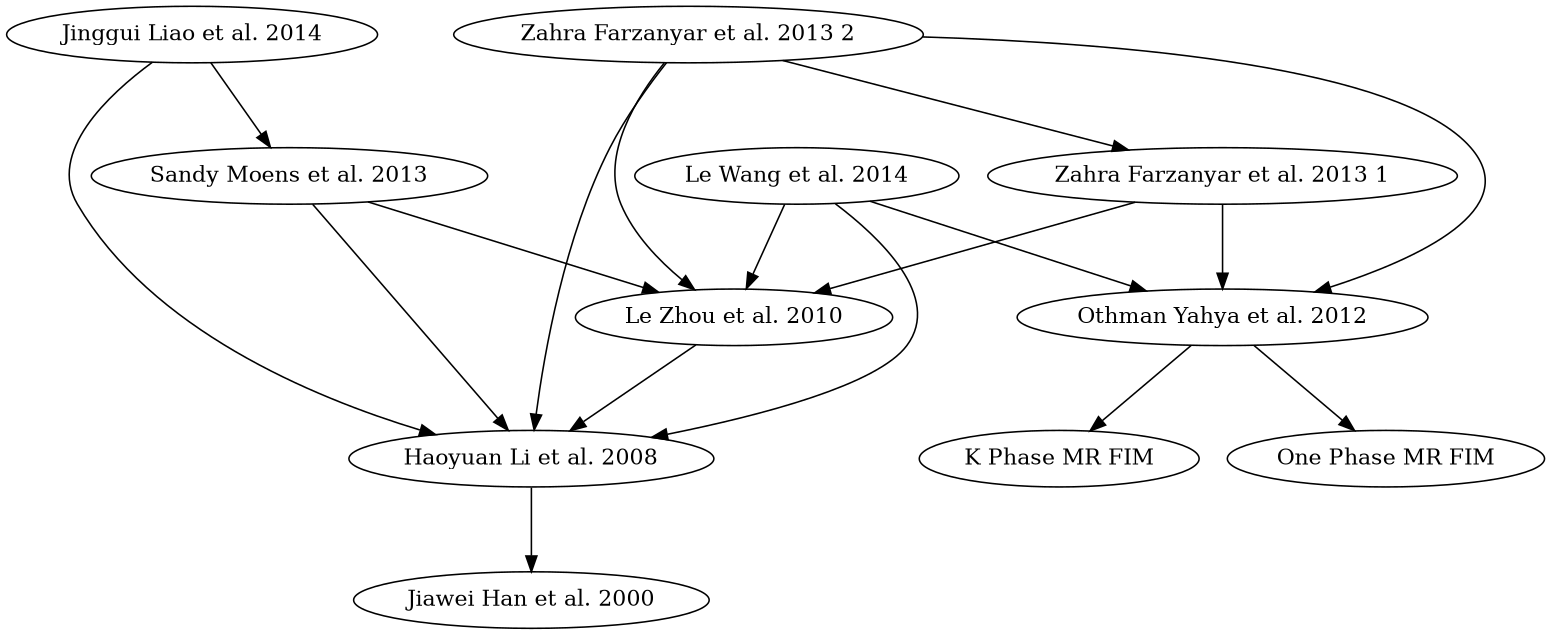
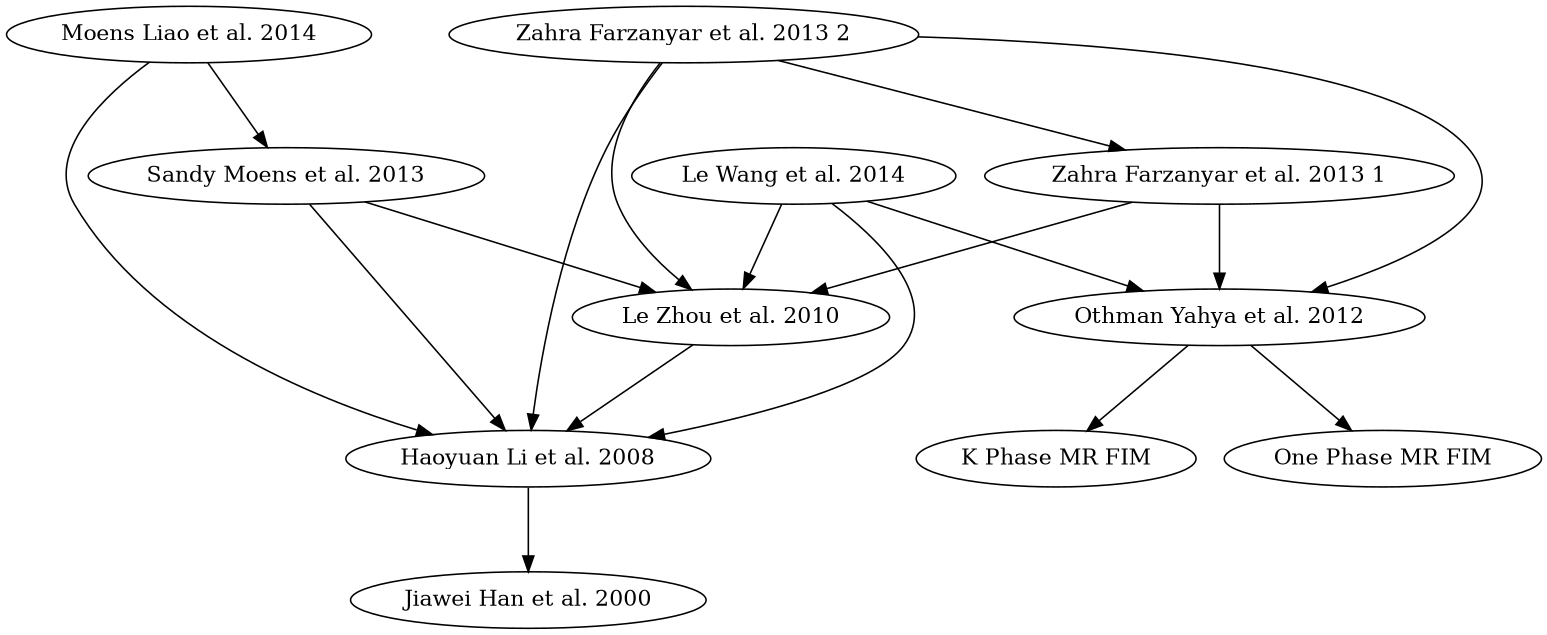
node "Jinggui Liao et al. 2014": label "Jinggui Liao et al. 2014" -> "Moens Liao et al. 2014"
